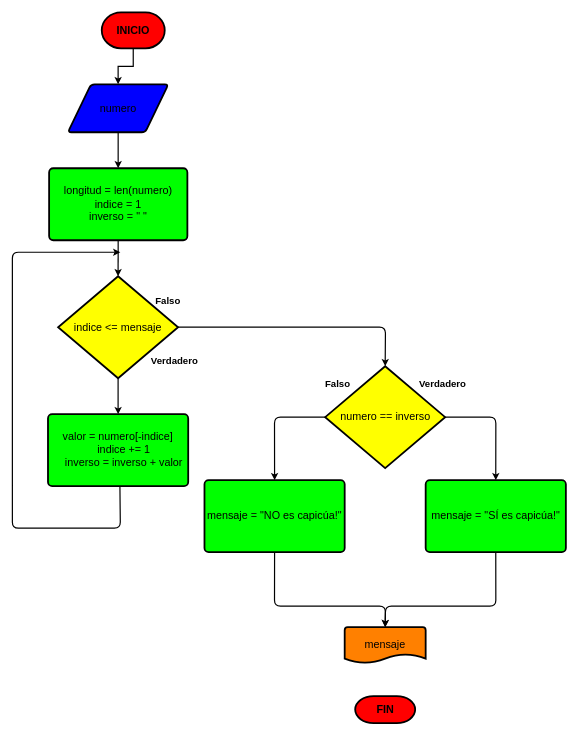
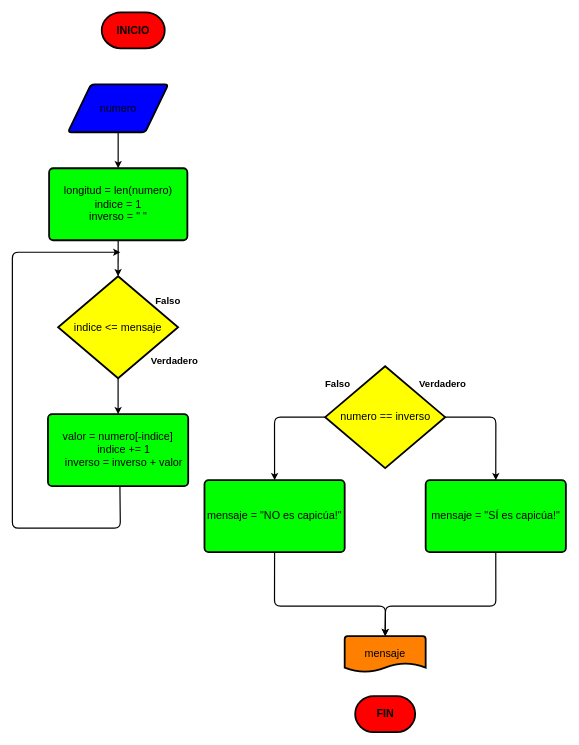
edge "INICIO" -> "numero": removed
edge "indice <= mensaje" -> "numero == inverso": removed
node "mensaje": moved (385, 645) -> (385, 654)
node "FIN": size 60x27 -> 60x36
